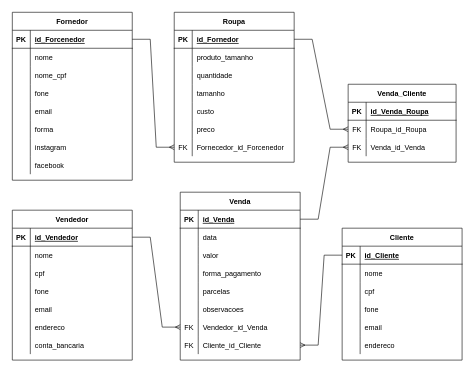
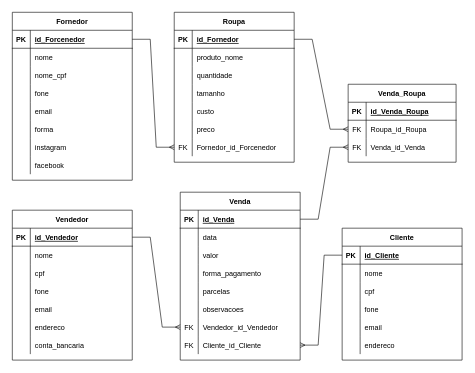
node "produto_tamanho": label "produto_tamanho" -> "produto_nome"
node "Venda_Cliente": label "Venda_Cliente" -> "Venda_Roupa"
node "Fornecedor_id_Forcenedor": label "Fornecedor_id_Forcenedor" -> "Fornedor_id_Forcenedor"
node "Vendedor_id_Venda": label "Vendedor_id_Venda" -> "Vendedor_id_Vendedor"
